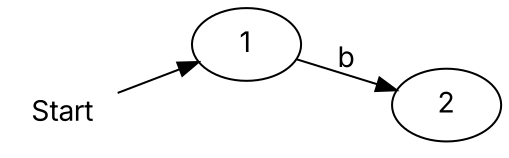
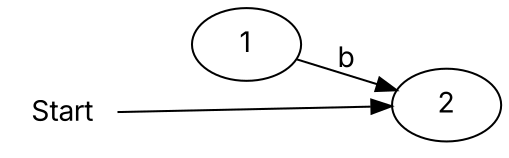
edge "Start" -> "1": now "Start" -> "2"
